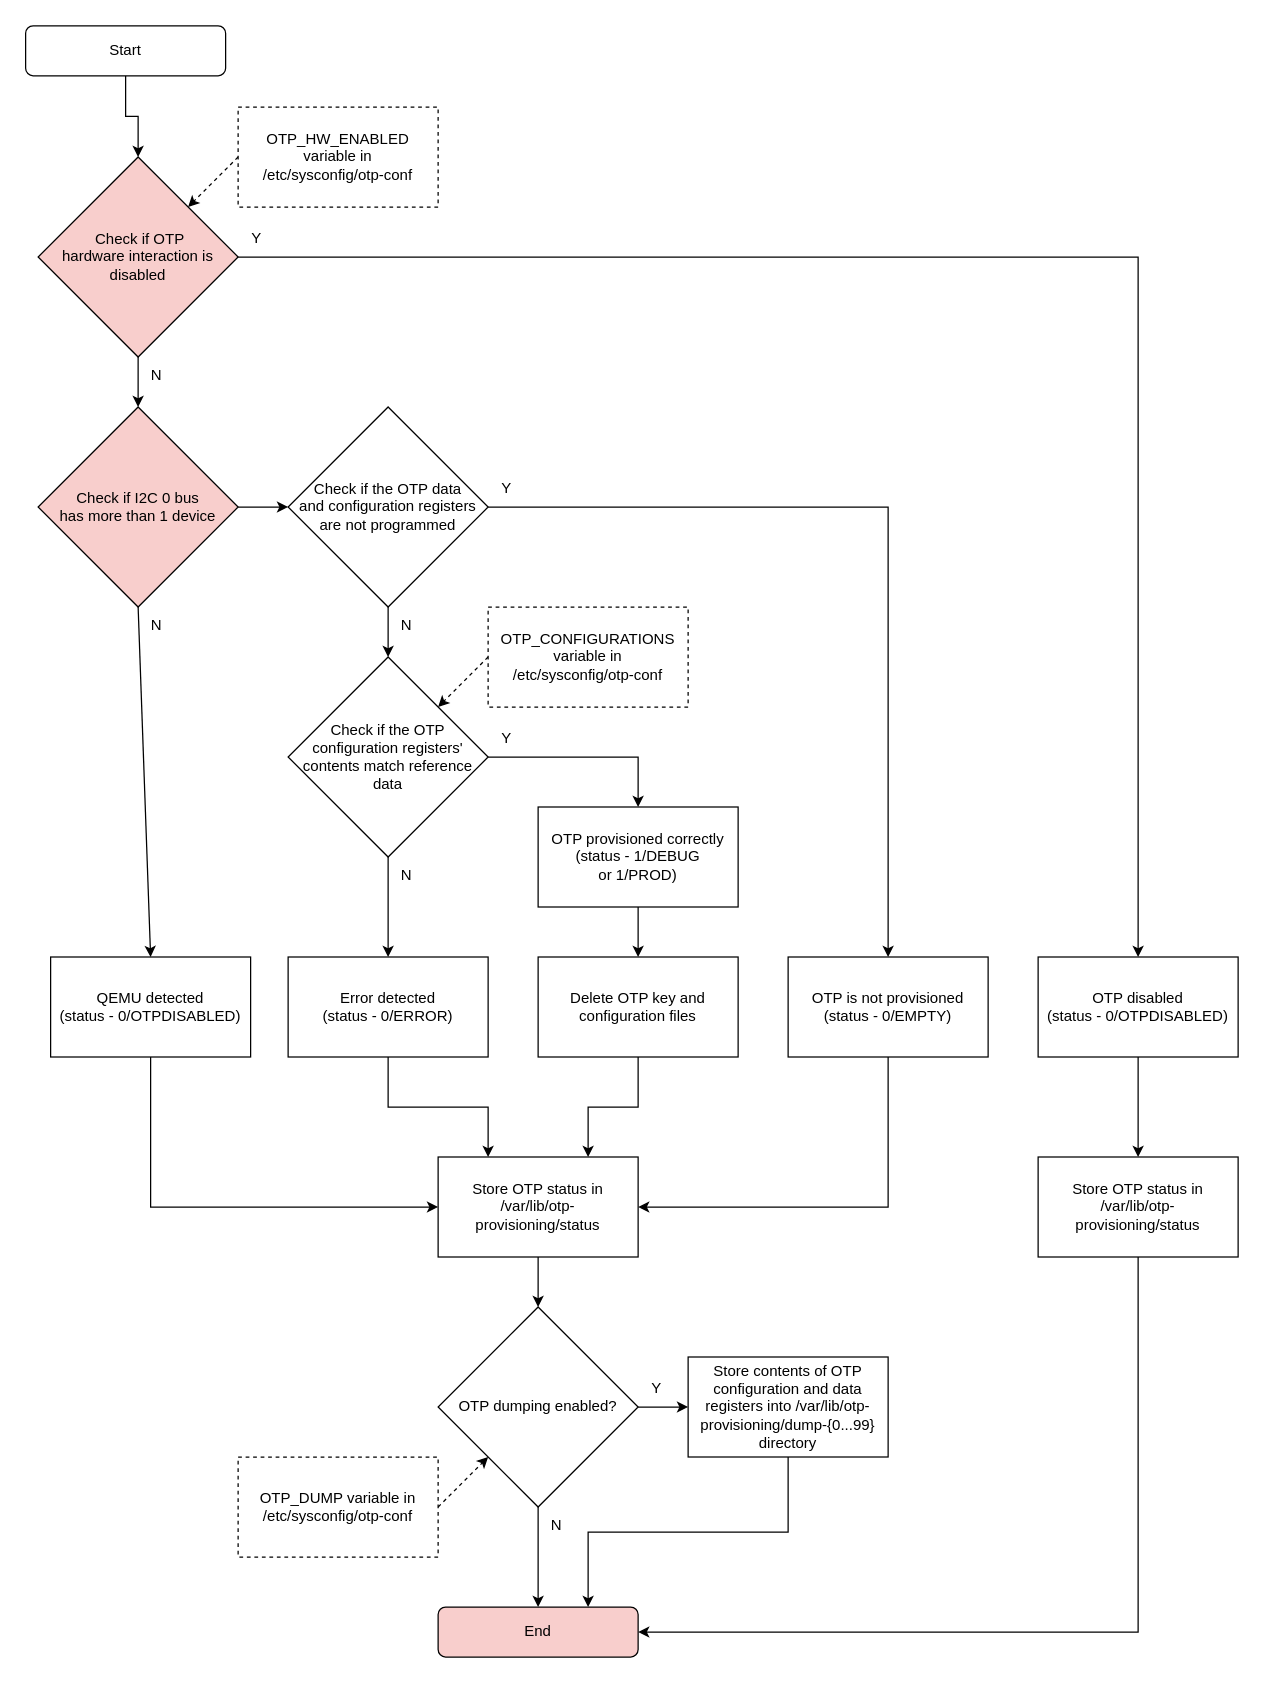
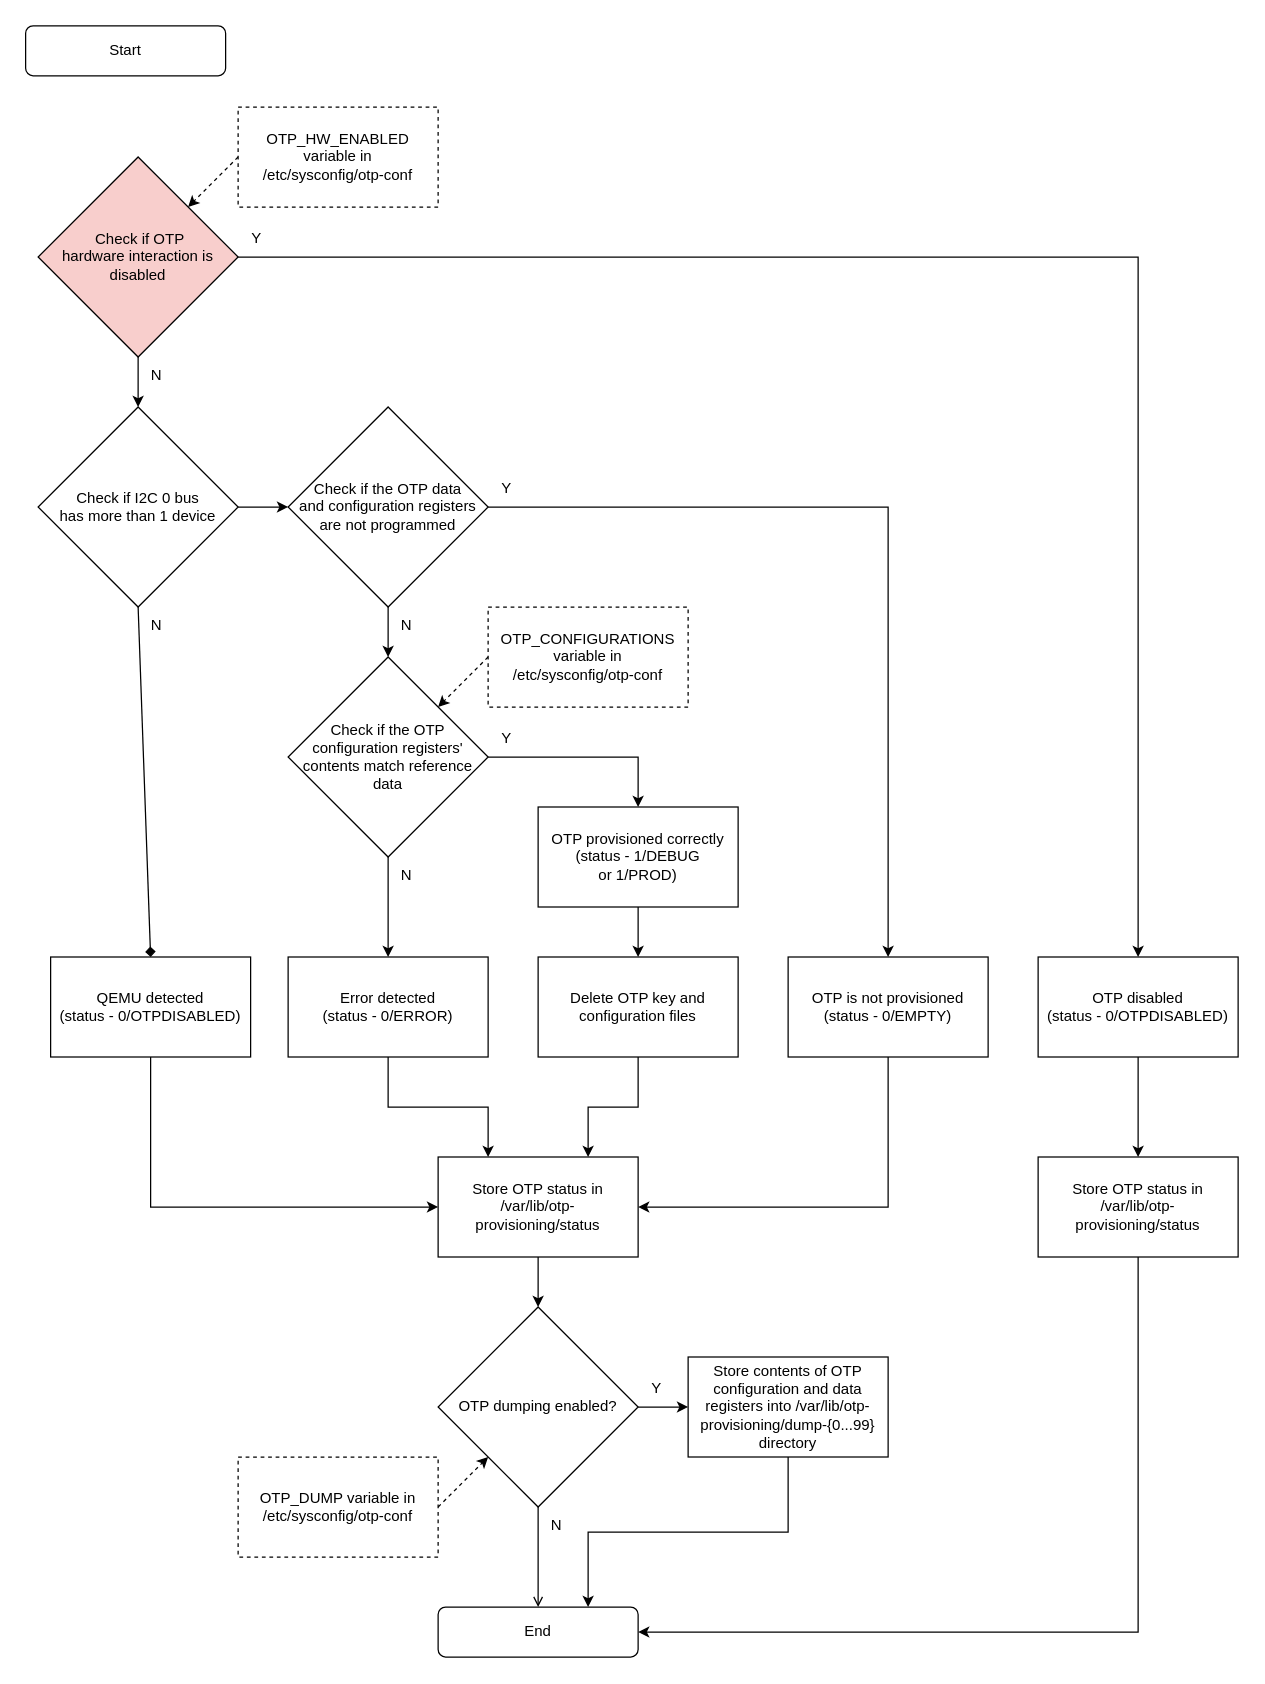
edge "Start" -> "Check if OTP hardware interaction is disabled": removed
node "Check if I2C 0 bus has more than 1 device": fillcolor #f8cecc -> #ffffff
edge "Check if I2C 0 bus has more than 1 device" -> "QEMU detected (status - 0/OTPDISABLED)": arrowhead classic -> diamond
edge "OTP dumping enabled?" -> "End": arrowhead classic -> open
node "End": fillcolor #f8cecc -> #ffffff
